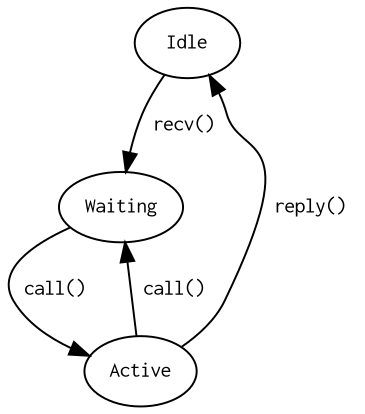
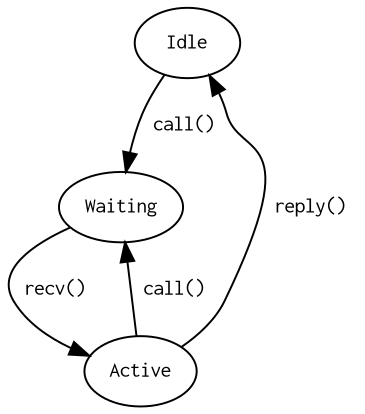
edge "Idle" -> "Waiting": label " recv() " -> " call() "
edge "Waiting" -> "Active": label " call() " -> " recv() "
